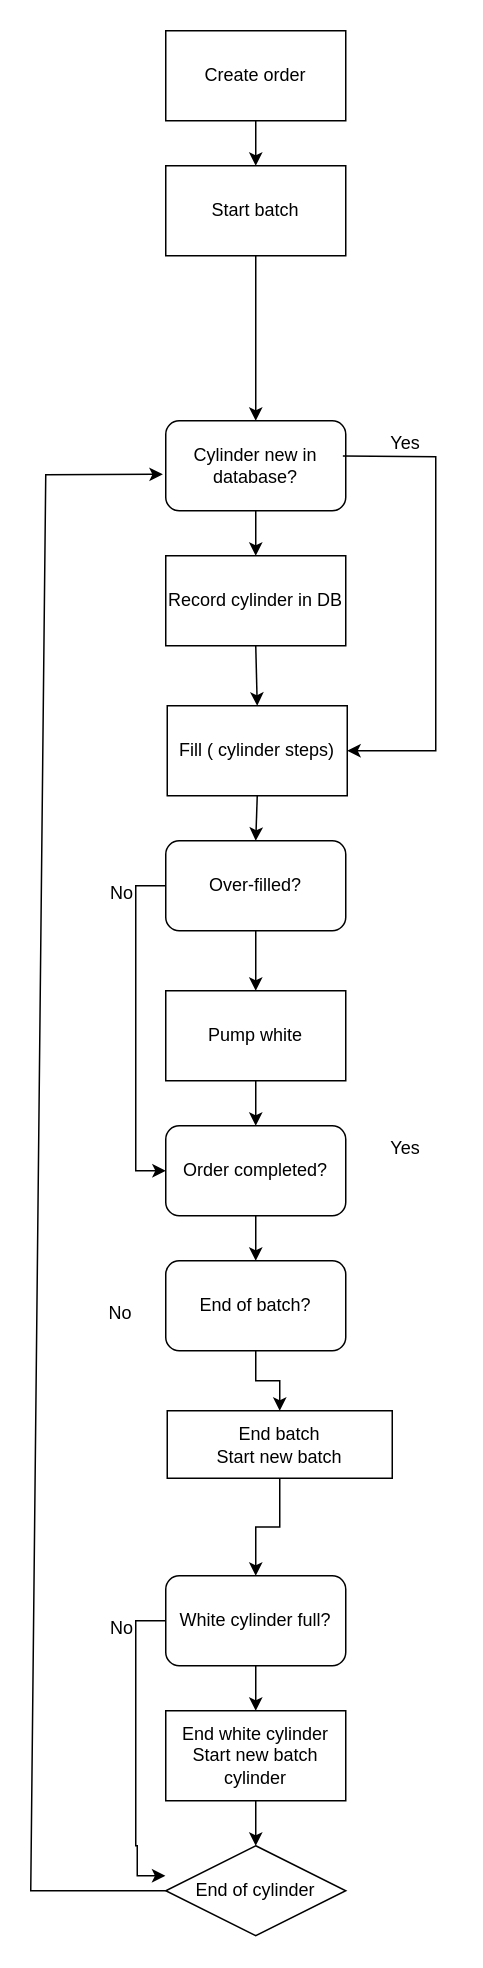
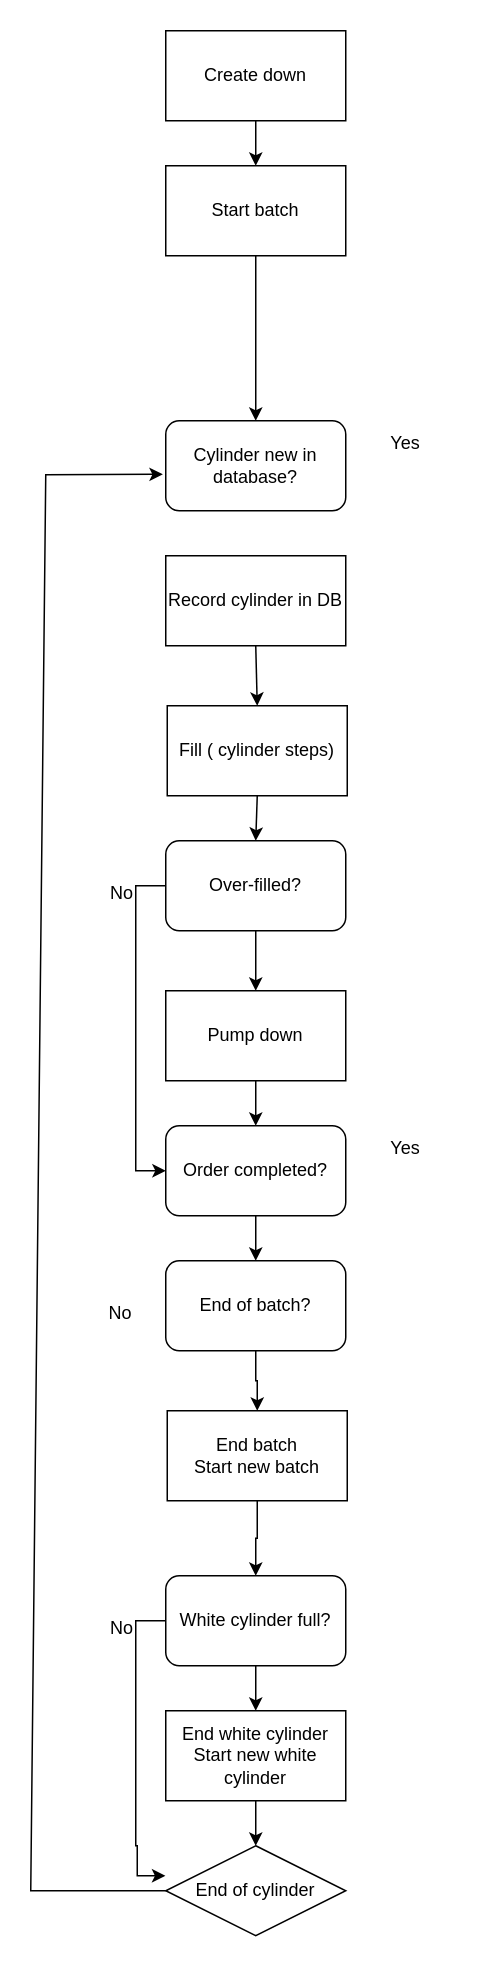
node "Create order": label "Create order" -> "Create down"
edge "Cylinder new in database?" -> "Record cylinder in DB": removed
edge "Cylinder new in database?" -> "Fill ( cylinder steps)": removed
node "Pump white": label "Pump white" -> "Pump down"
node "End batch Start new batch": size 225x68 -> 180x90
node "End white cylinder Start new batch cylinder": label "End white cylinder Start new batch cylinder" -> "End white cylinder Start new white cylinder"
